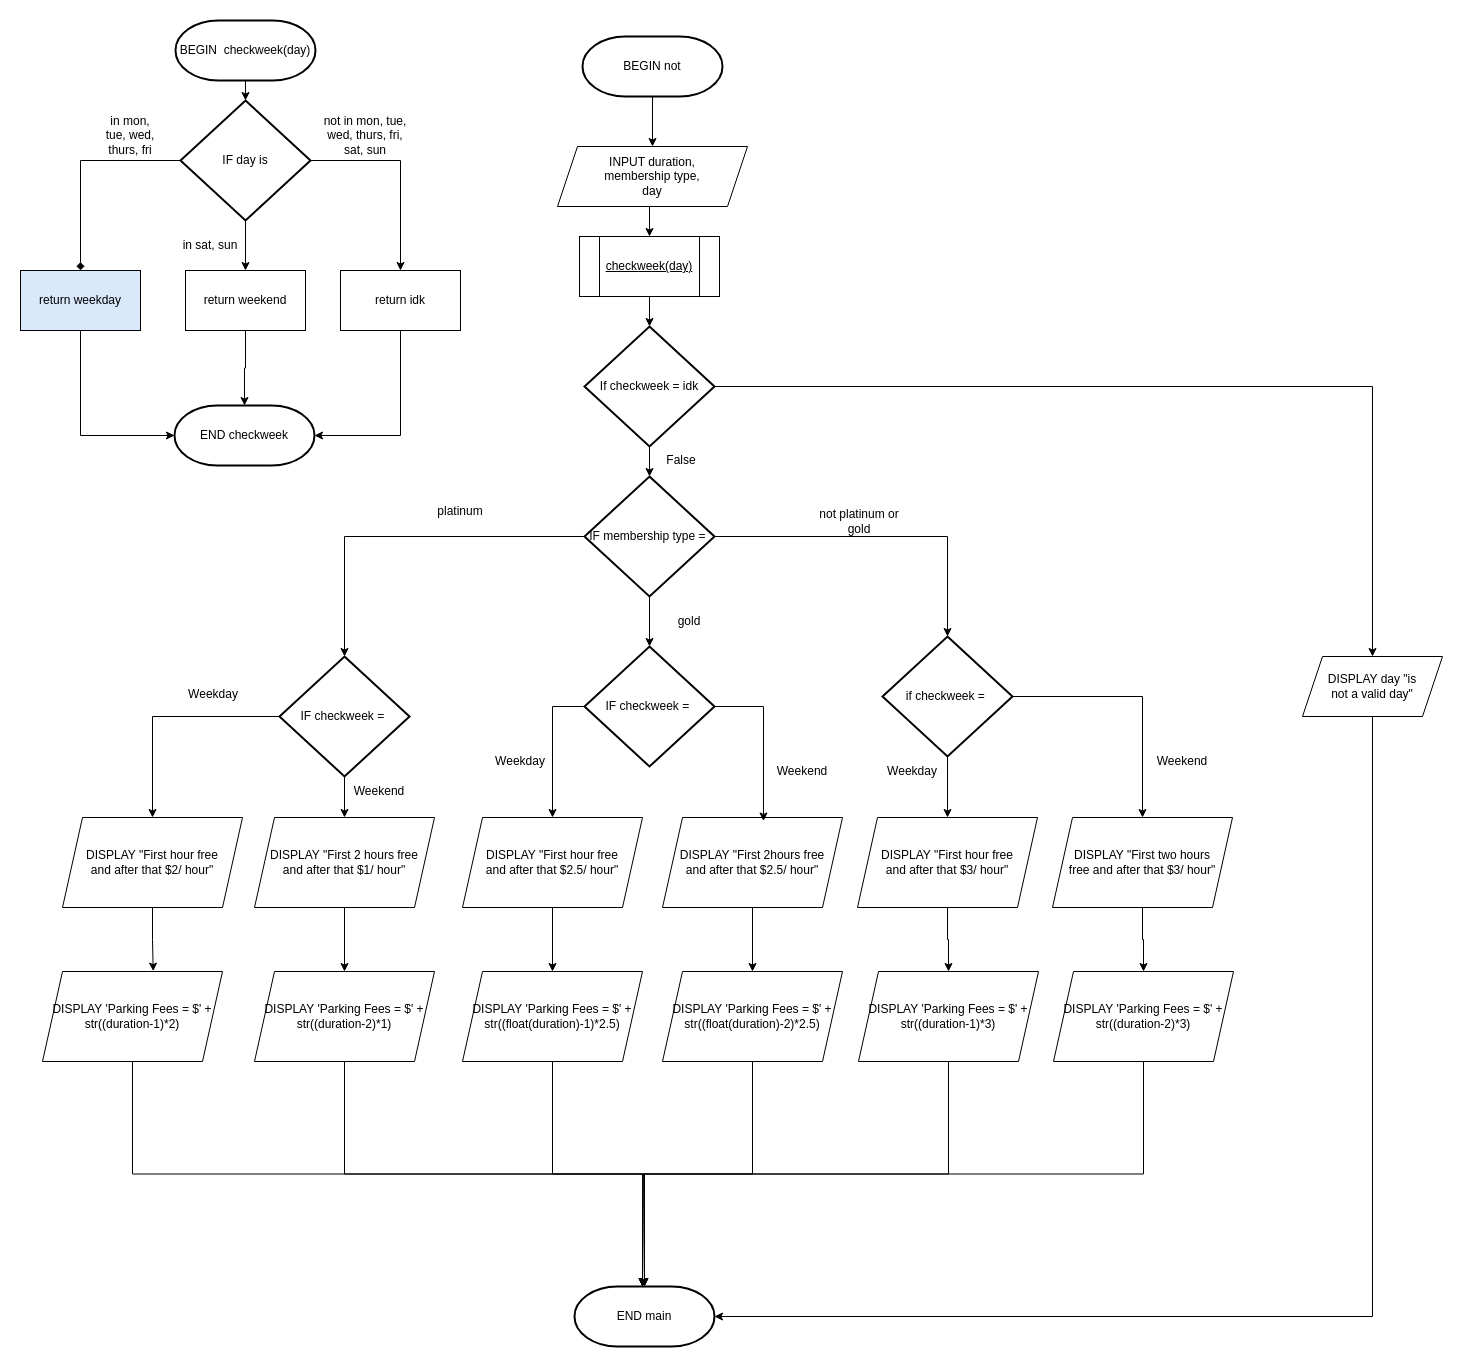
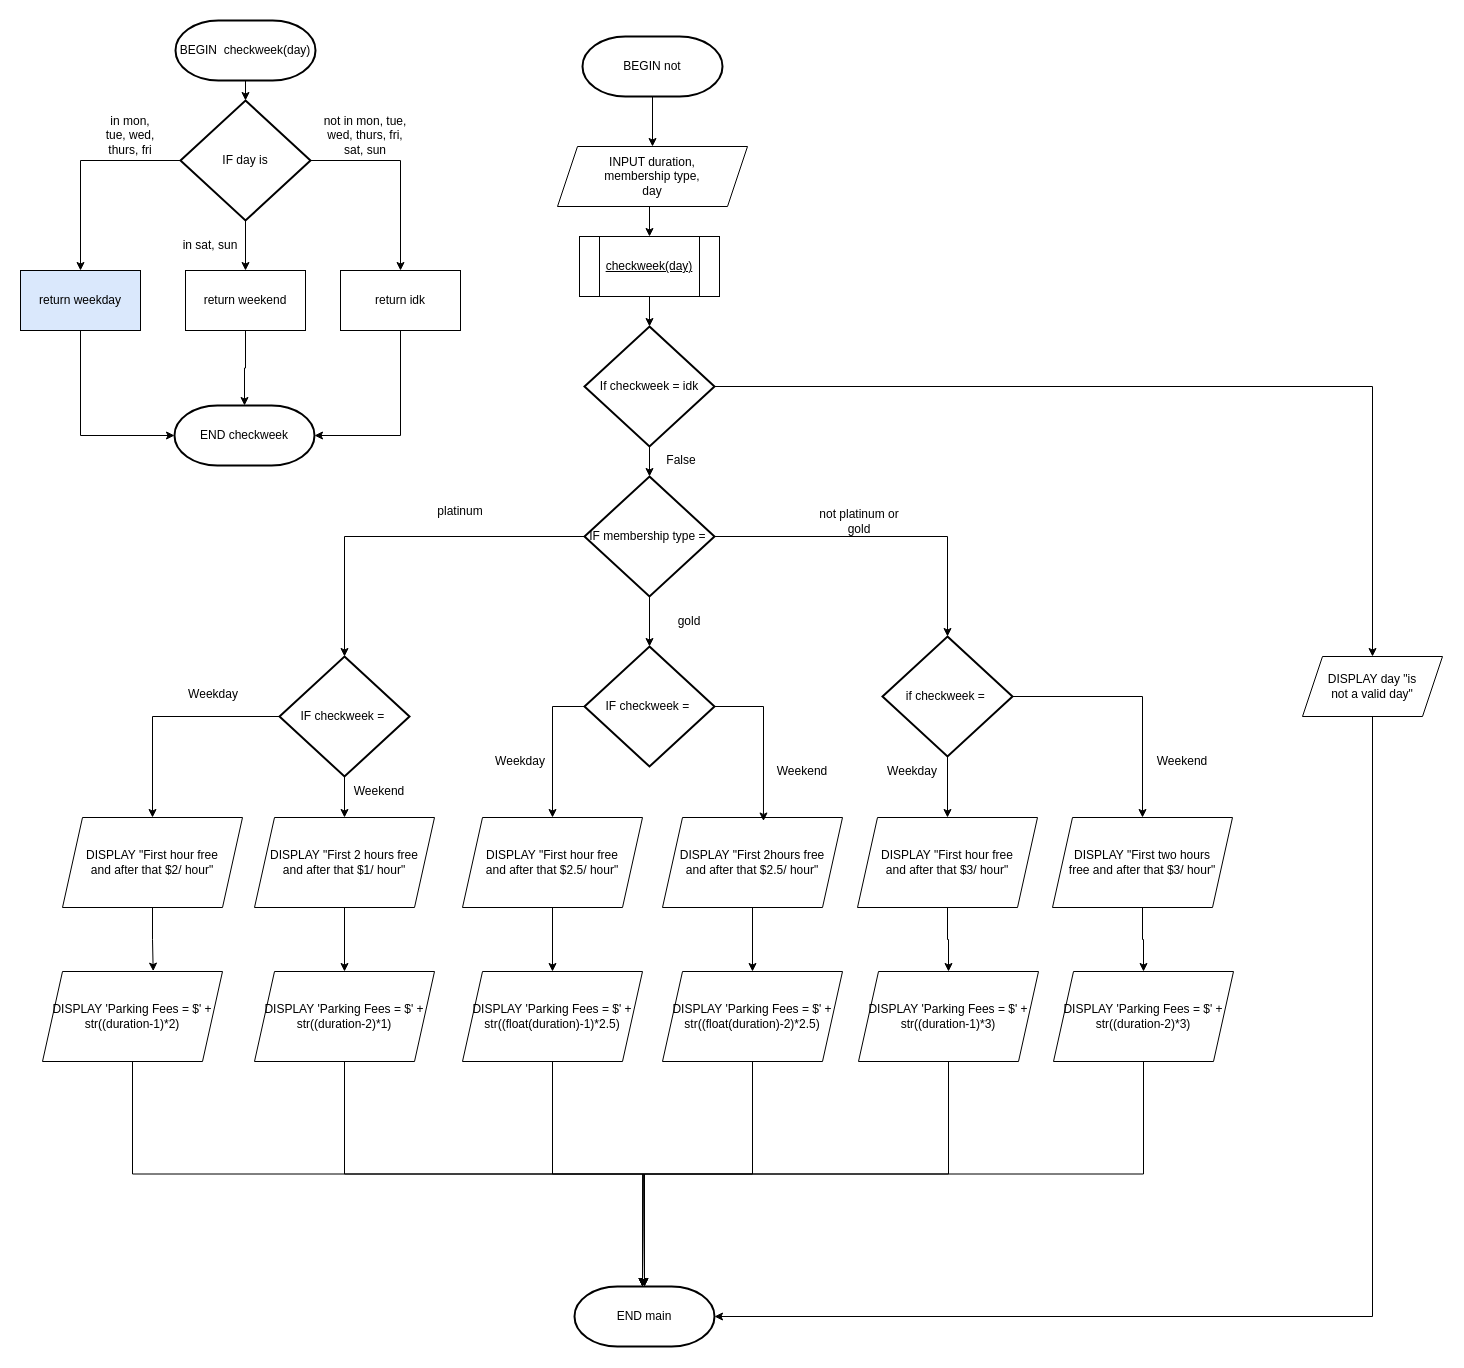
edge "IF day is" -> "return weekday": arrowhead diamond -> classic
